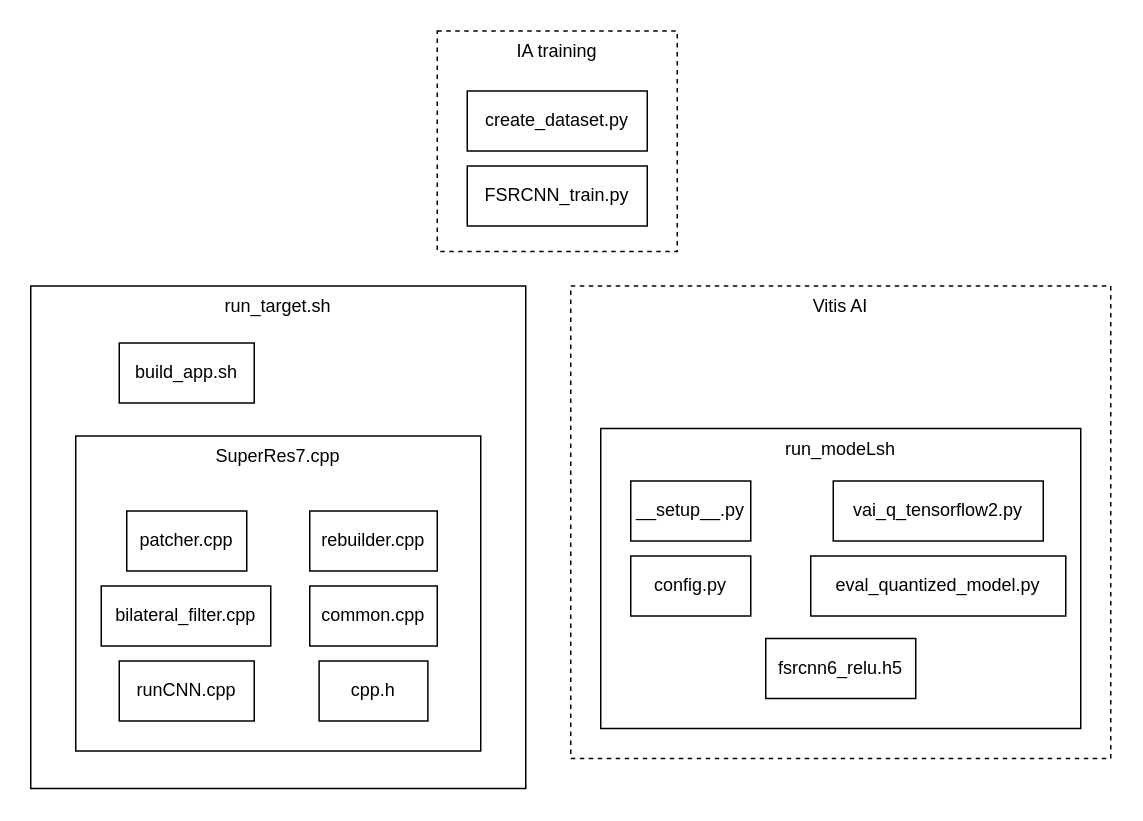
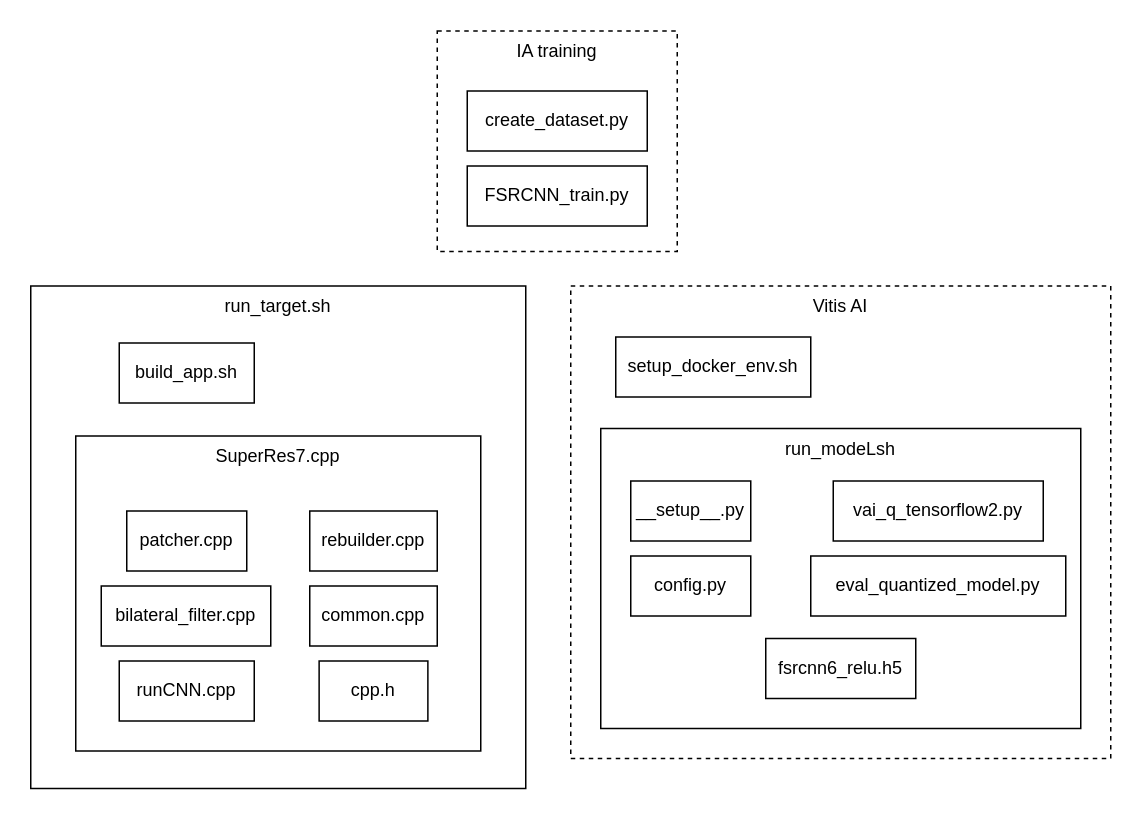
node "setup_docker_env.sh": added
